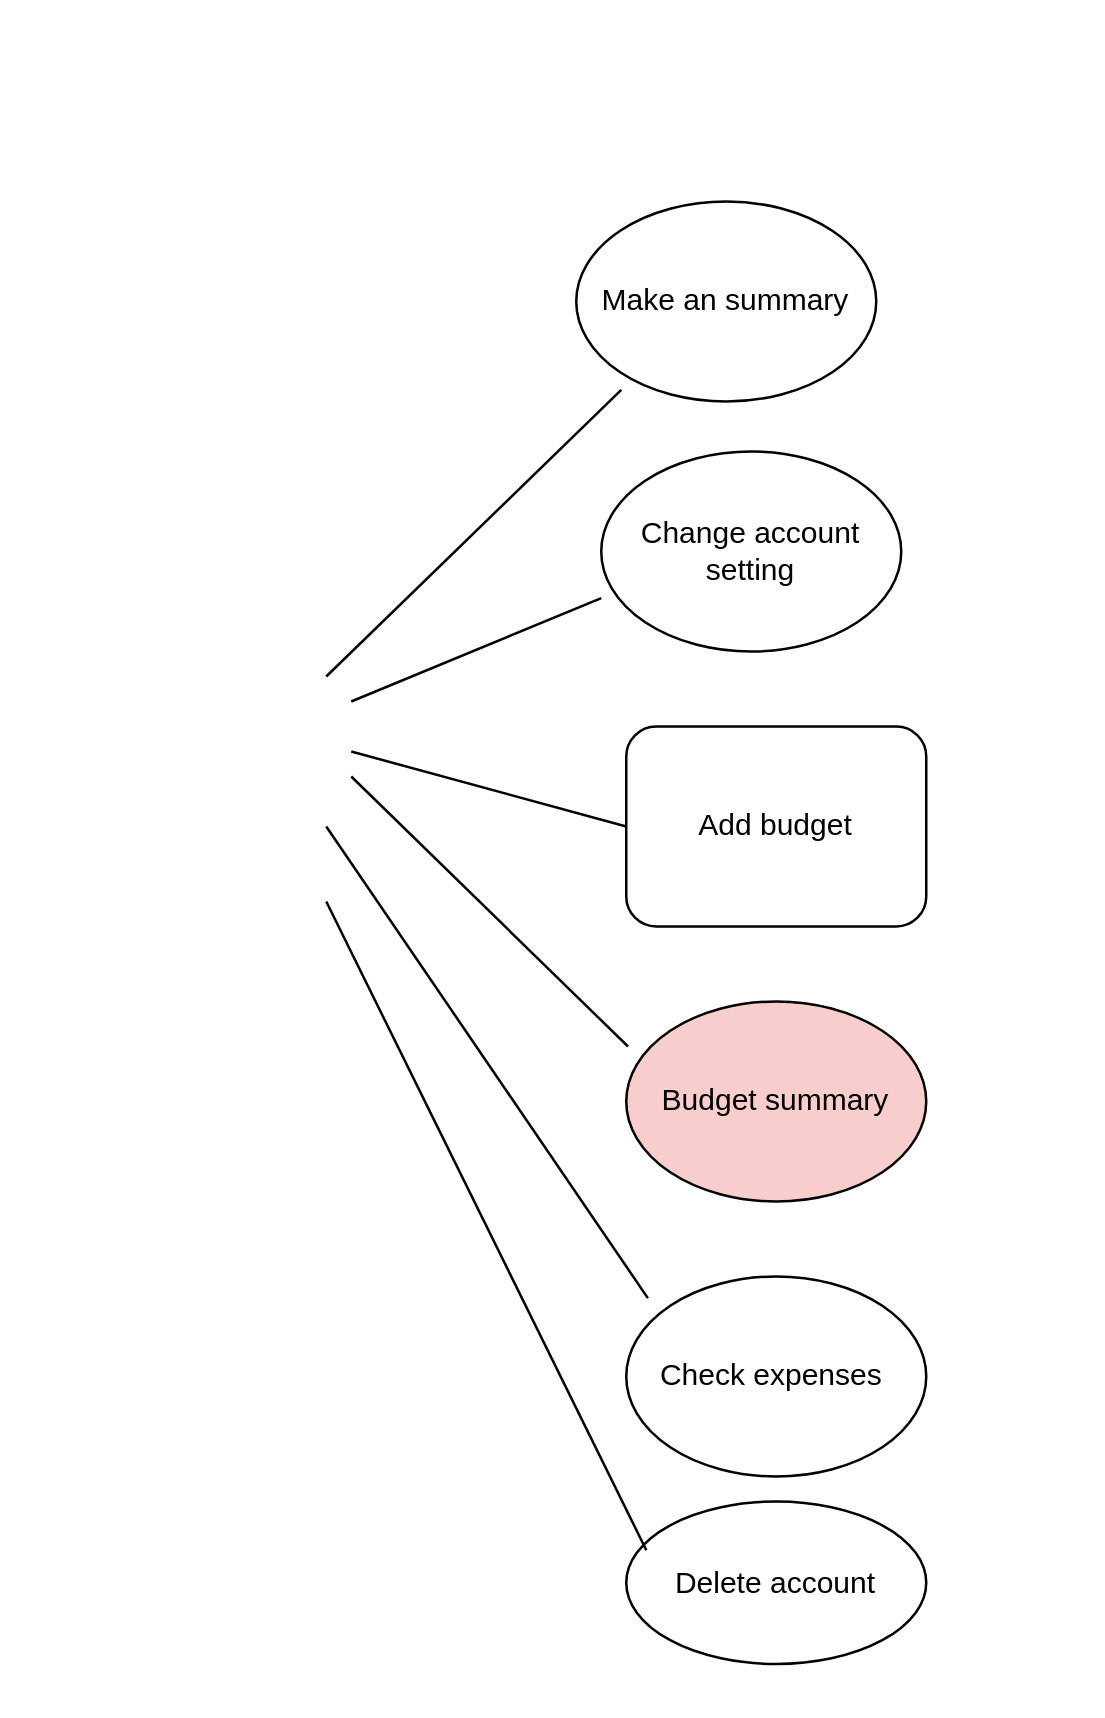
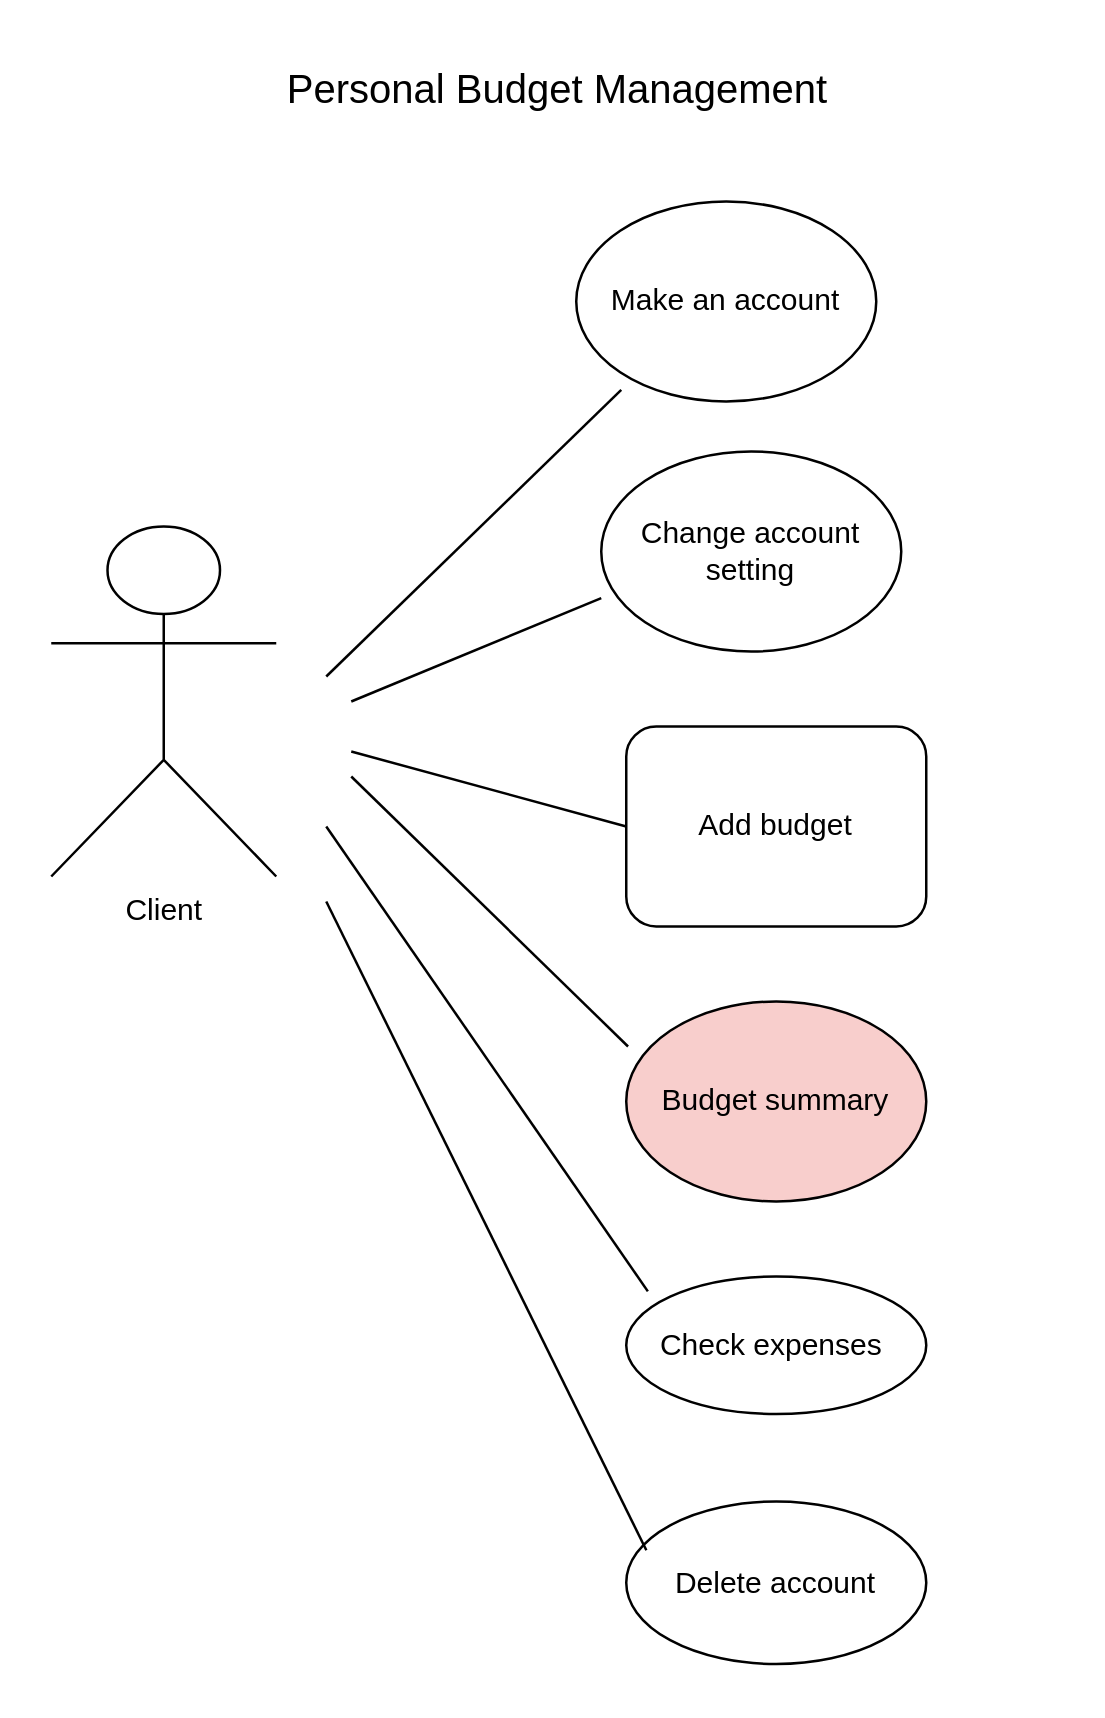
node "Personal Budget Management": added
node "Make an summary": label "Make an summary" -> "Make an account"
node "Client": added
node "Check expenses": size 300x200 -> 300x138
